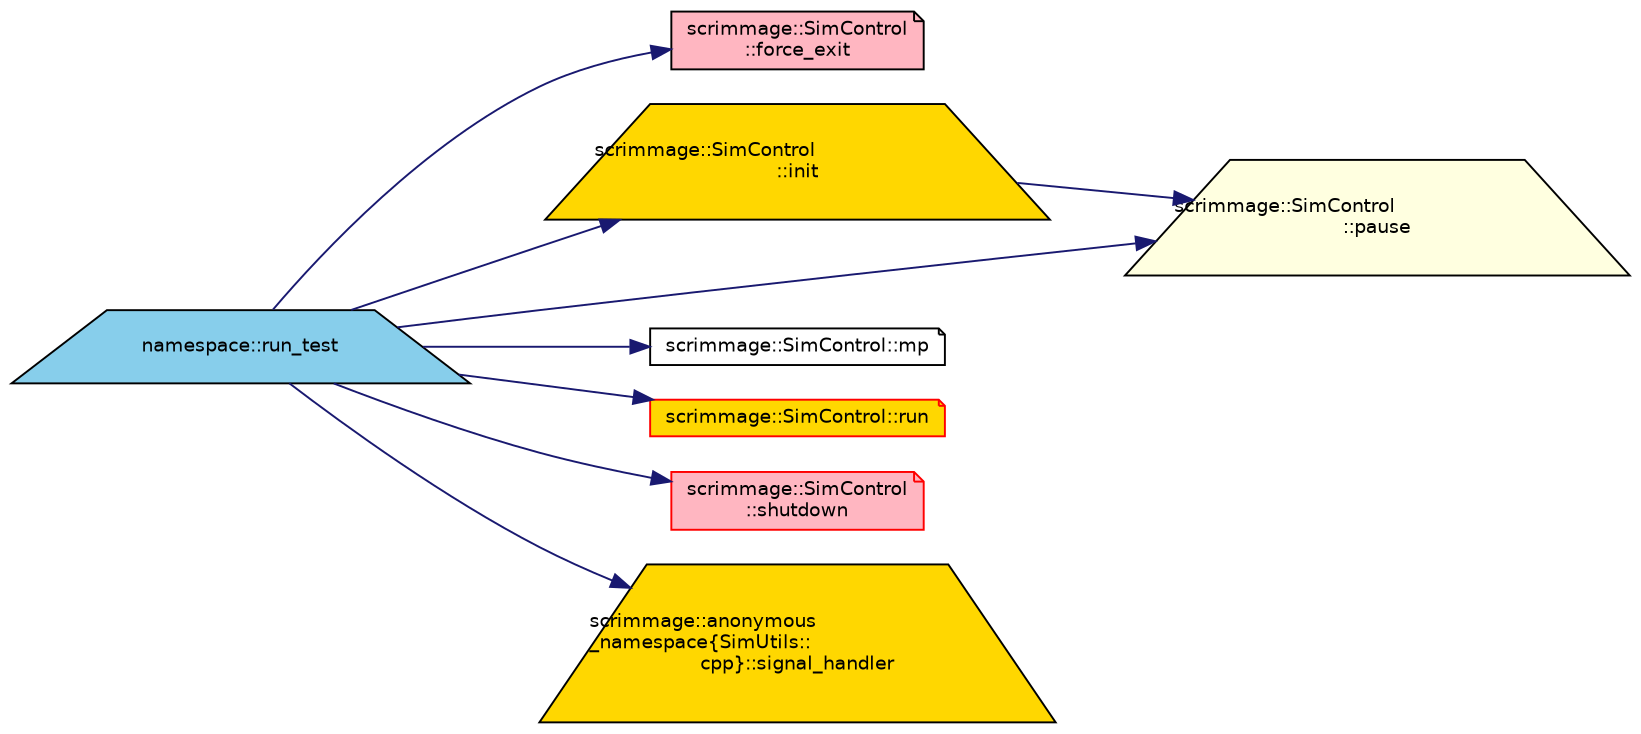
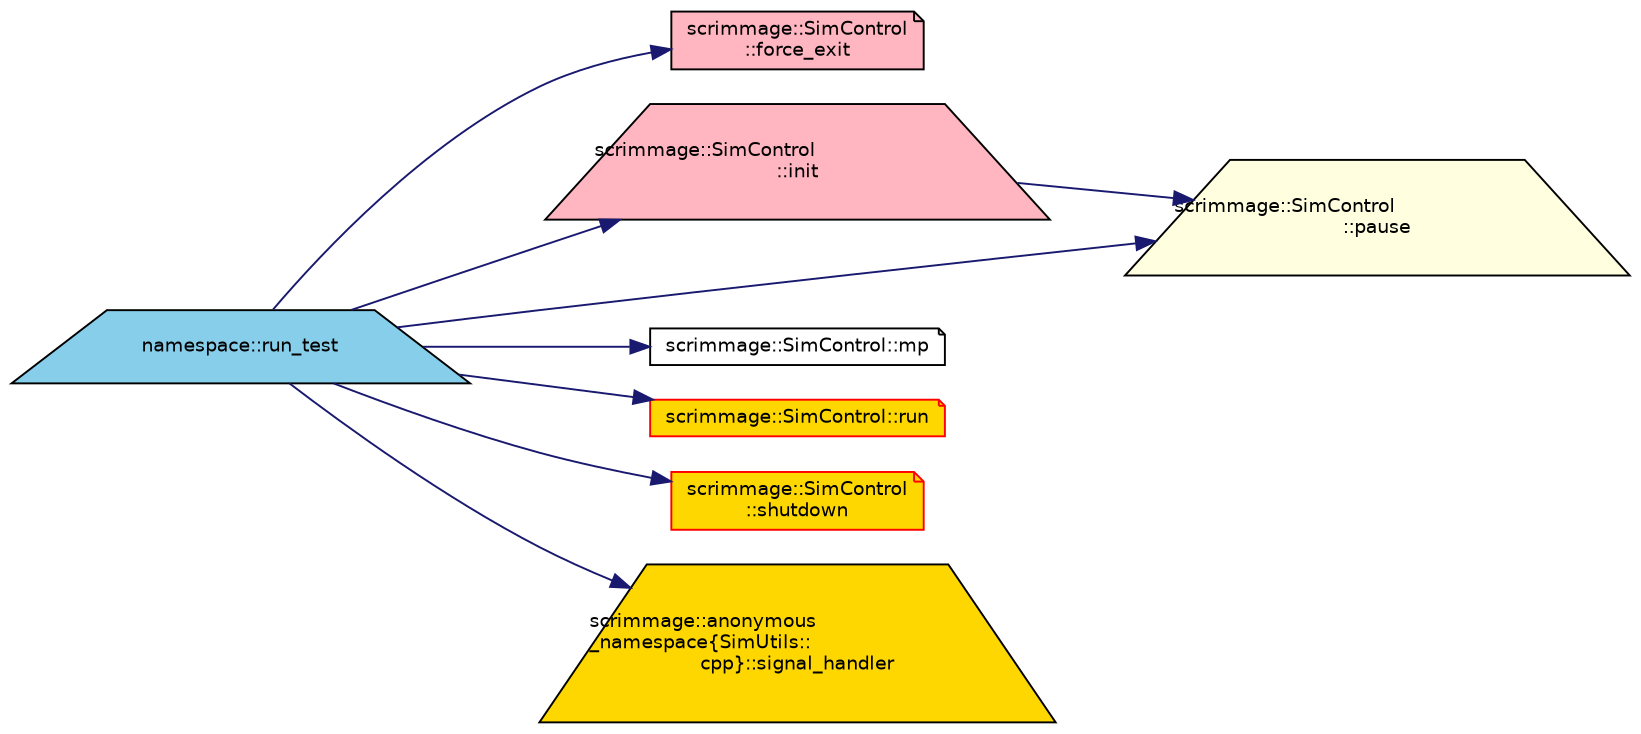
node "scrimmage::SimControl ::init": fillcolor gold -> lightpink
node "scrimmage::SimControl ::shutdown": fillcolor lightpink -> gold
